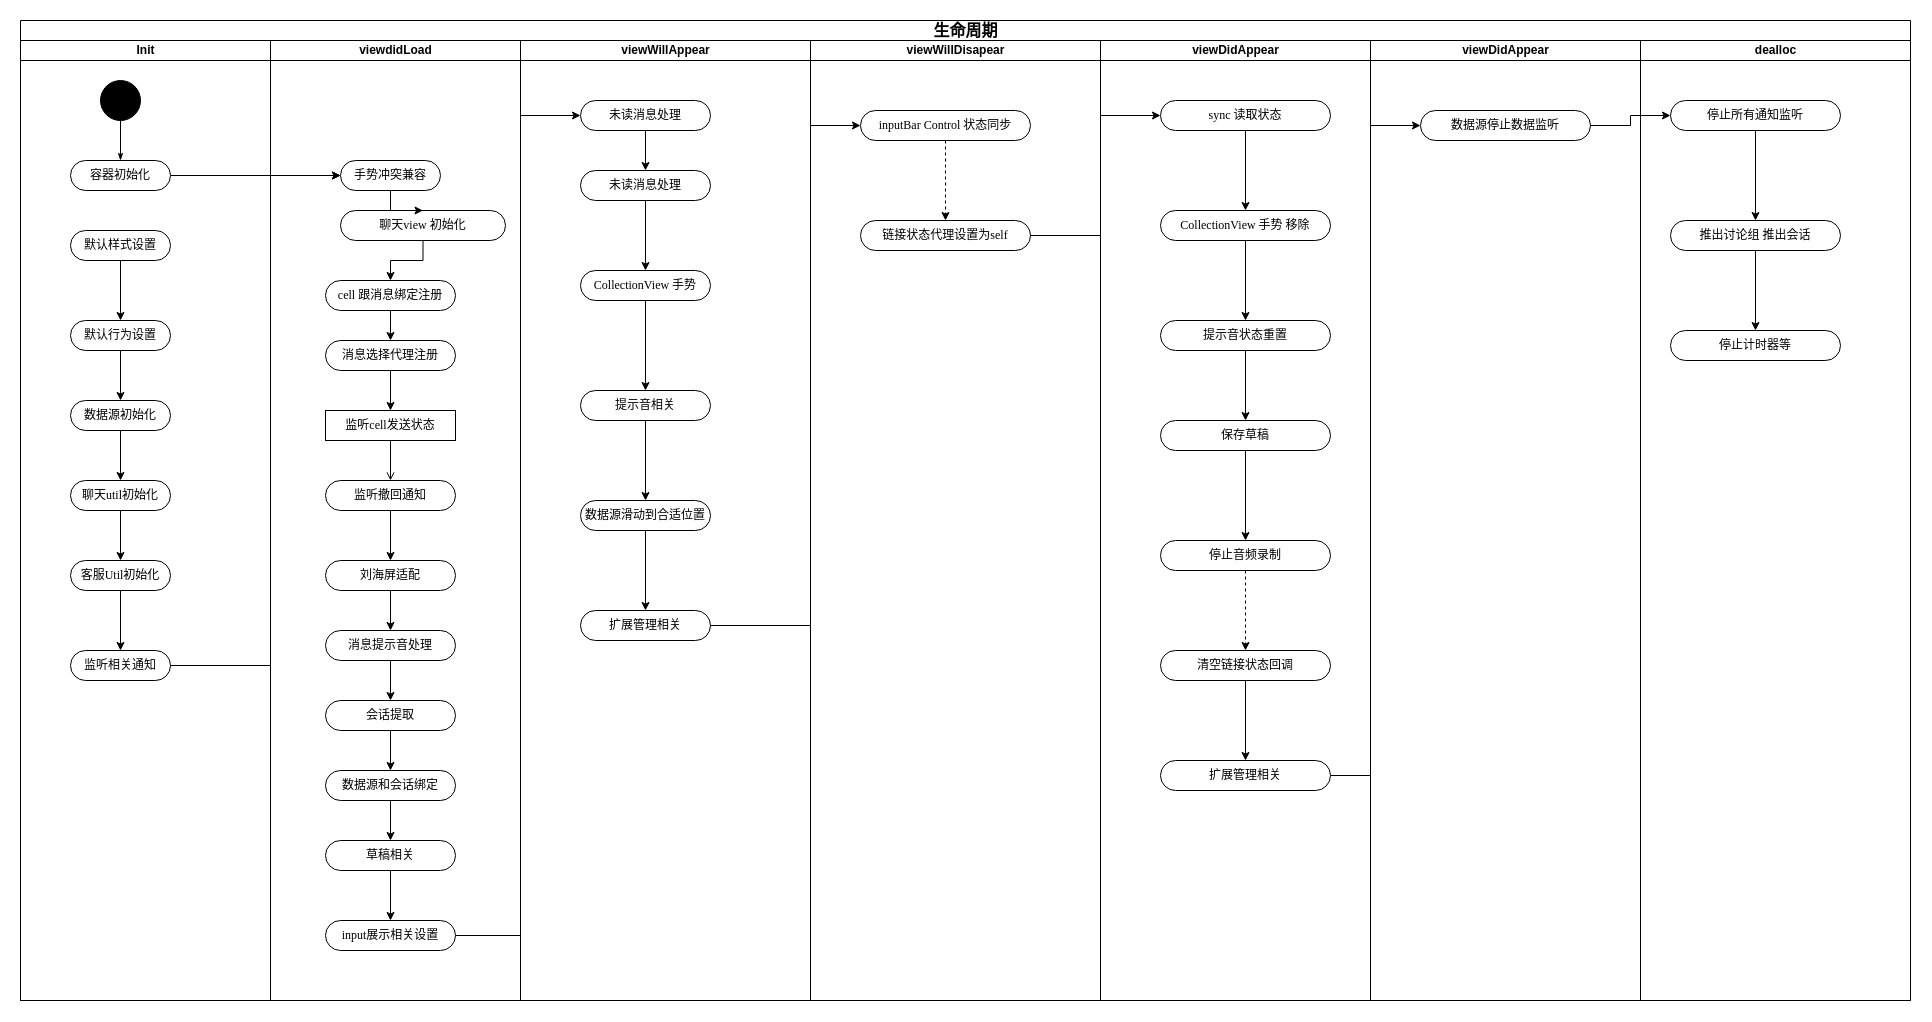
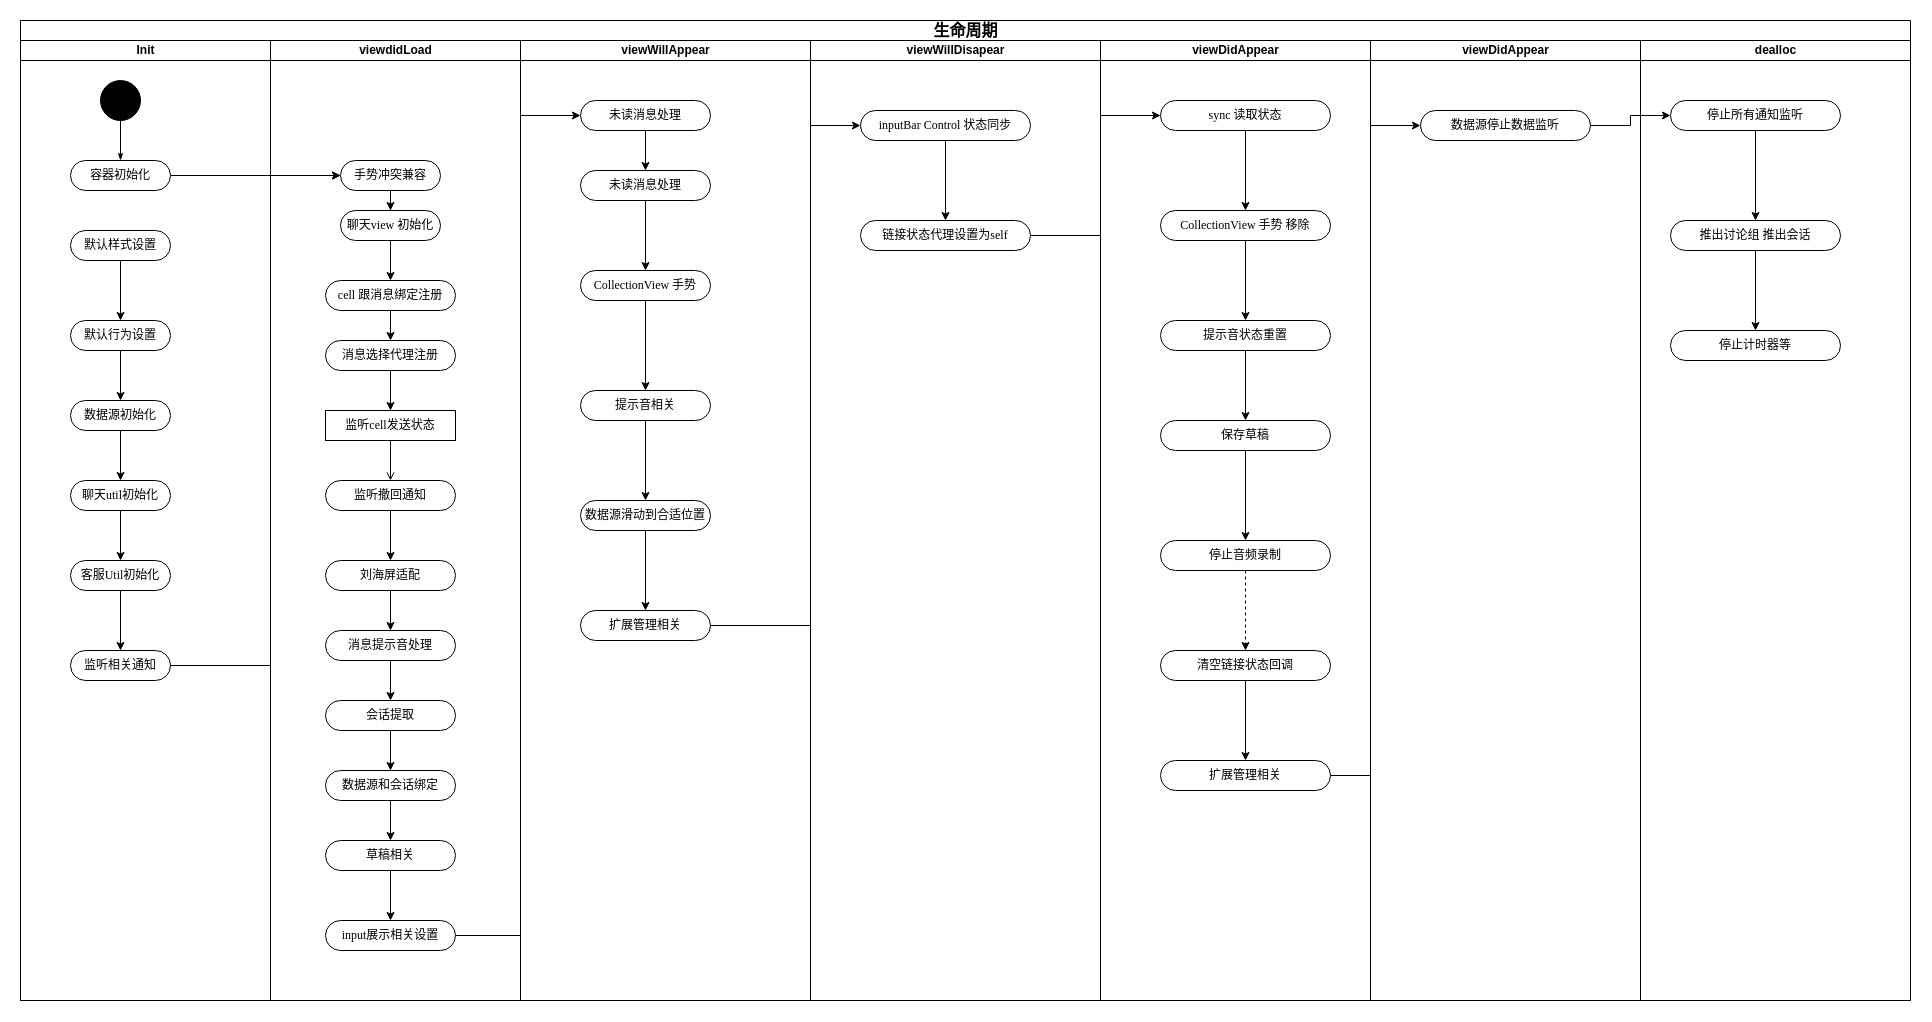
edge "inputBar Control 状态同步" -> "链接状态代理设置为self": style dashed -> solid
node "聊天view 初始化": size 165x30 -> 100x30
